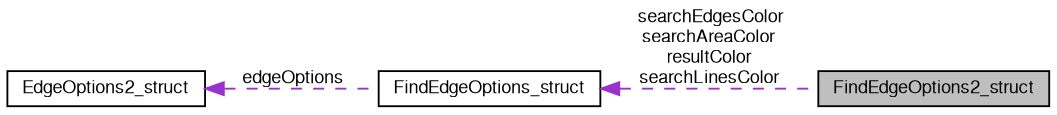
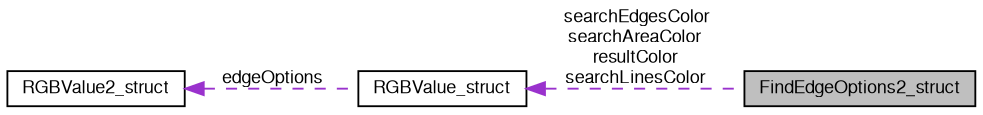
node "EdgeOptions2_struct": label "EdgeOptions2_struct" -> "RGBValue2_struct"
node "FindEdgeOptions_struct": label "FindEdgeOptions_struct" -> "RGBValue_struct"
